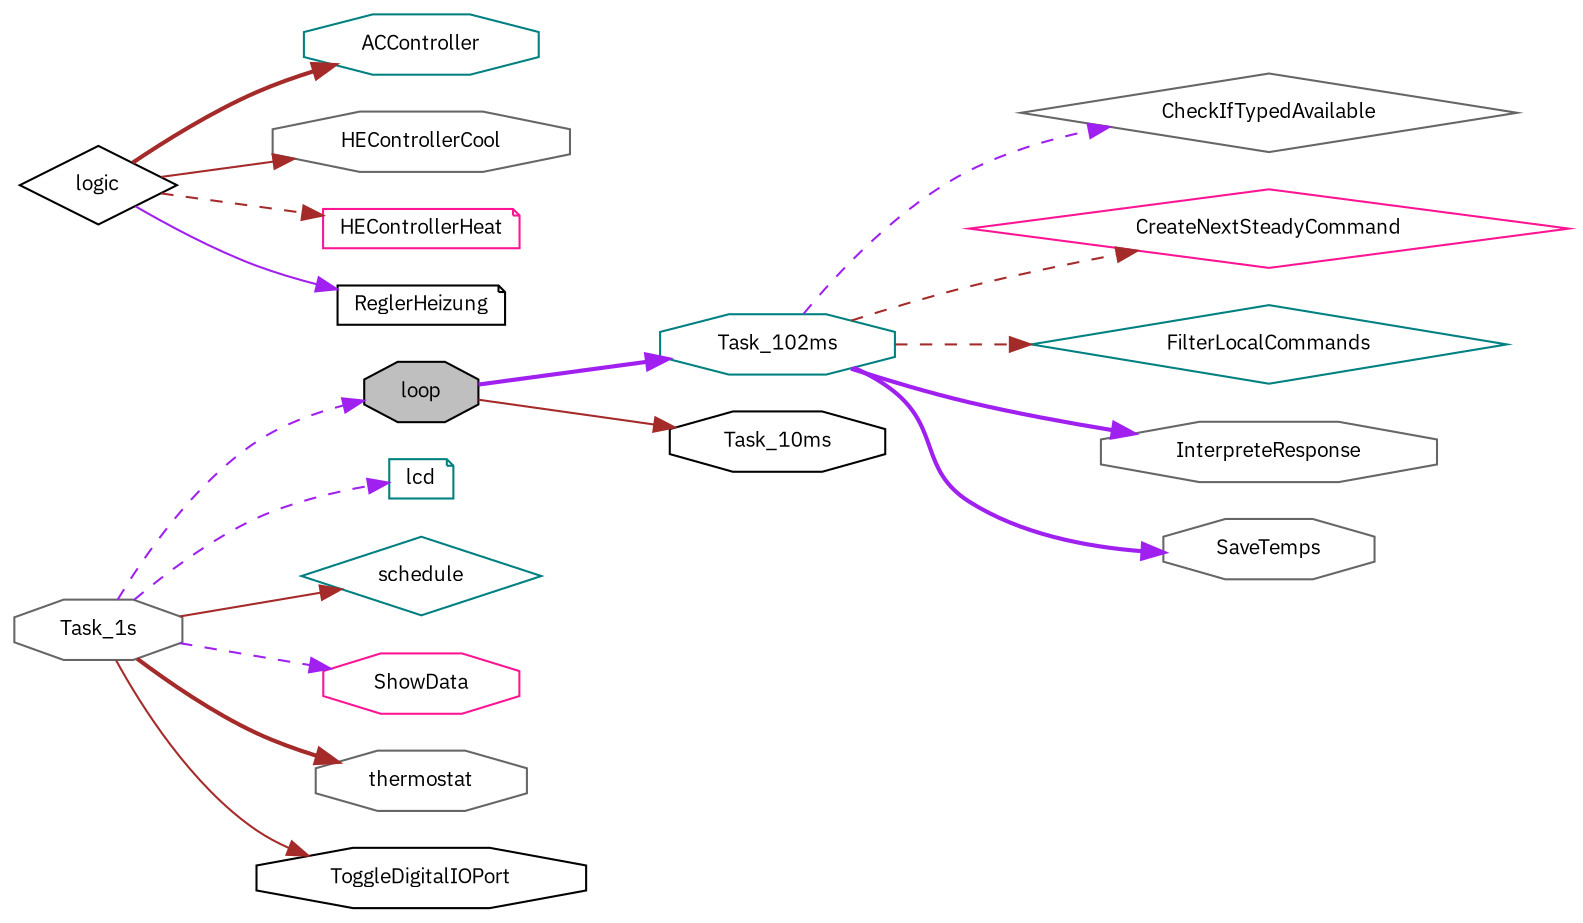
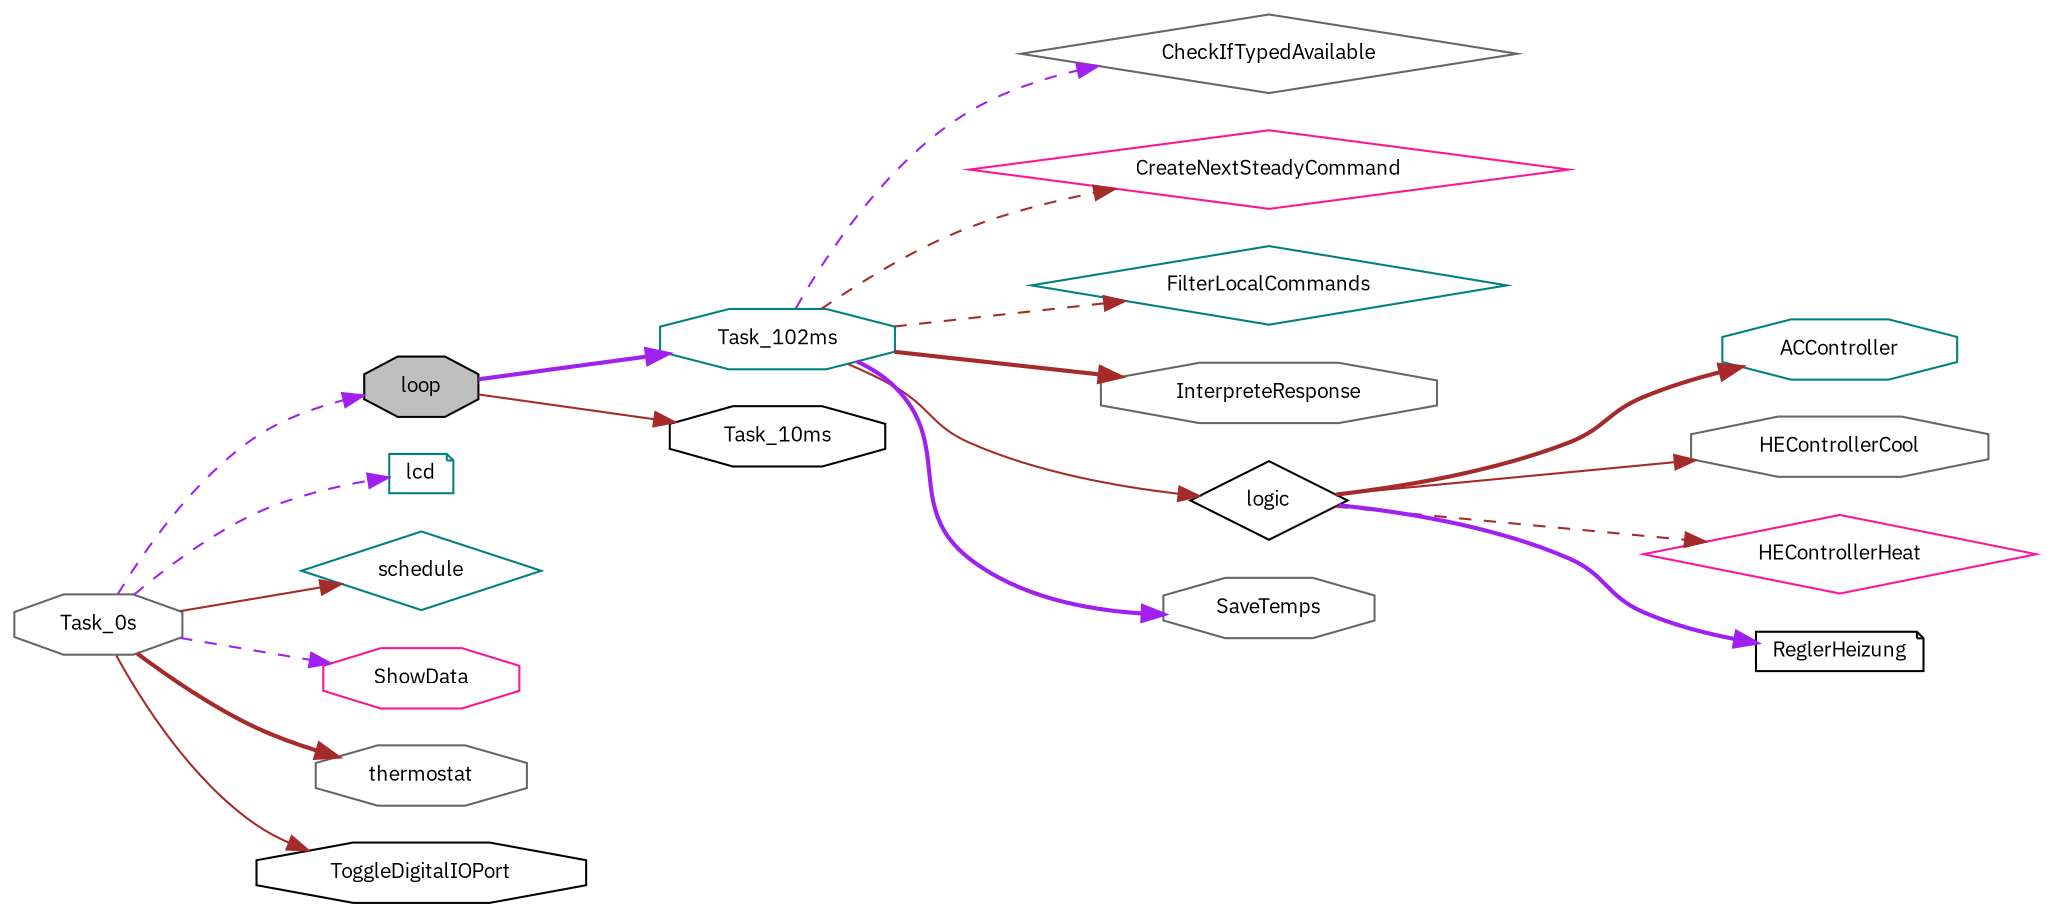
node "HEControllerHeat": shape note -> diamond
edge "logic" -> "ReglerHeizung": style solid -> bold
edge "Task_102ms" -> "InterpreteResponse": color purple -> brown
edge "Task_102ms" -> "logic": added
node "Task_1s": label "Task_1s" -> "Task_0s"
